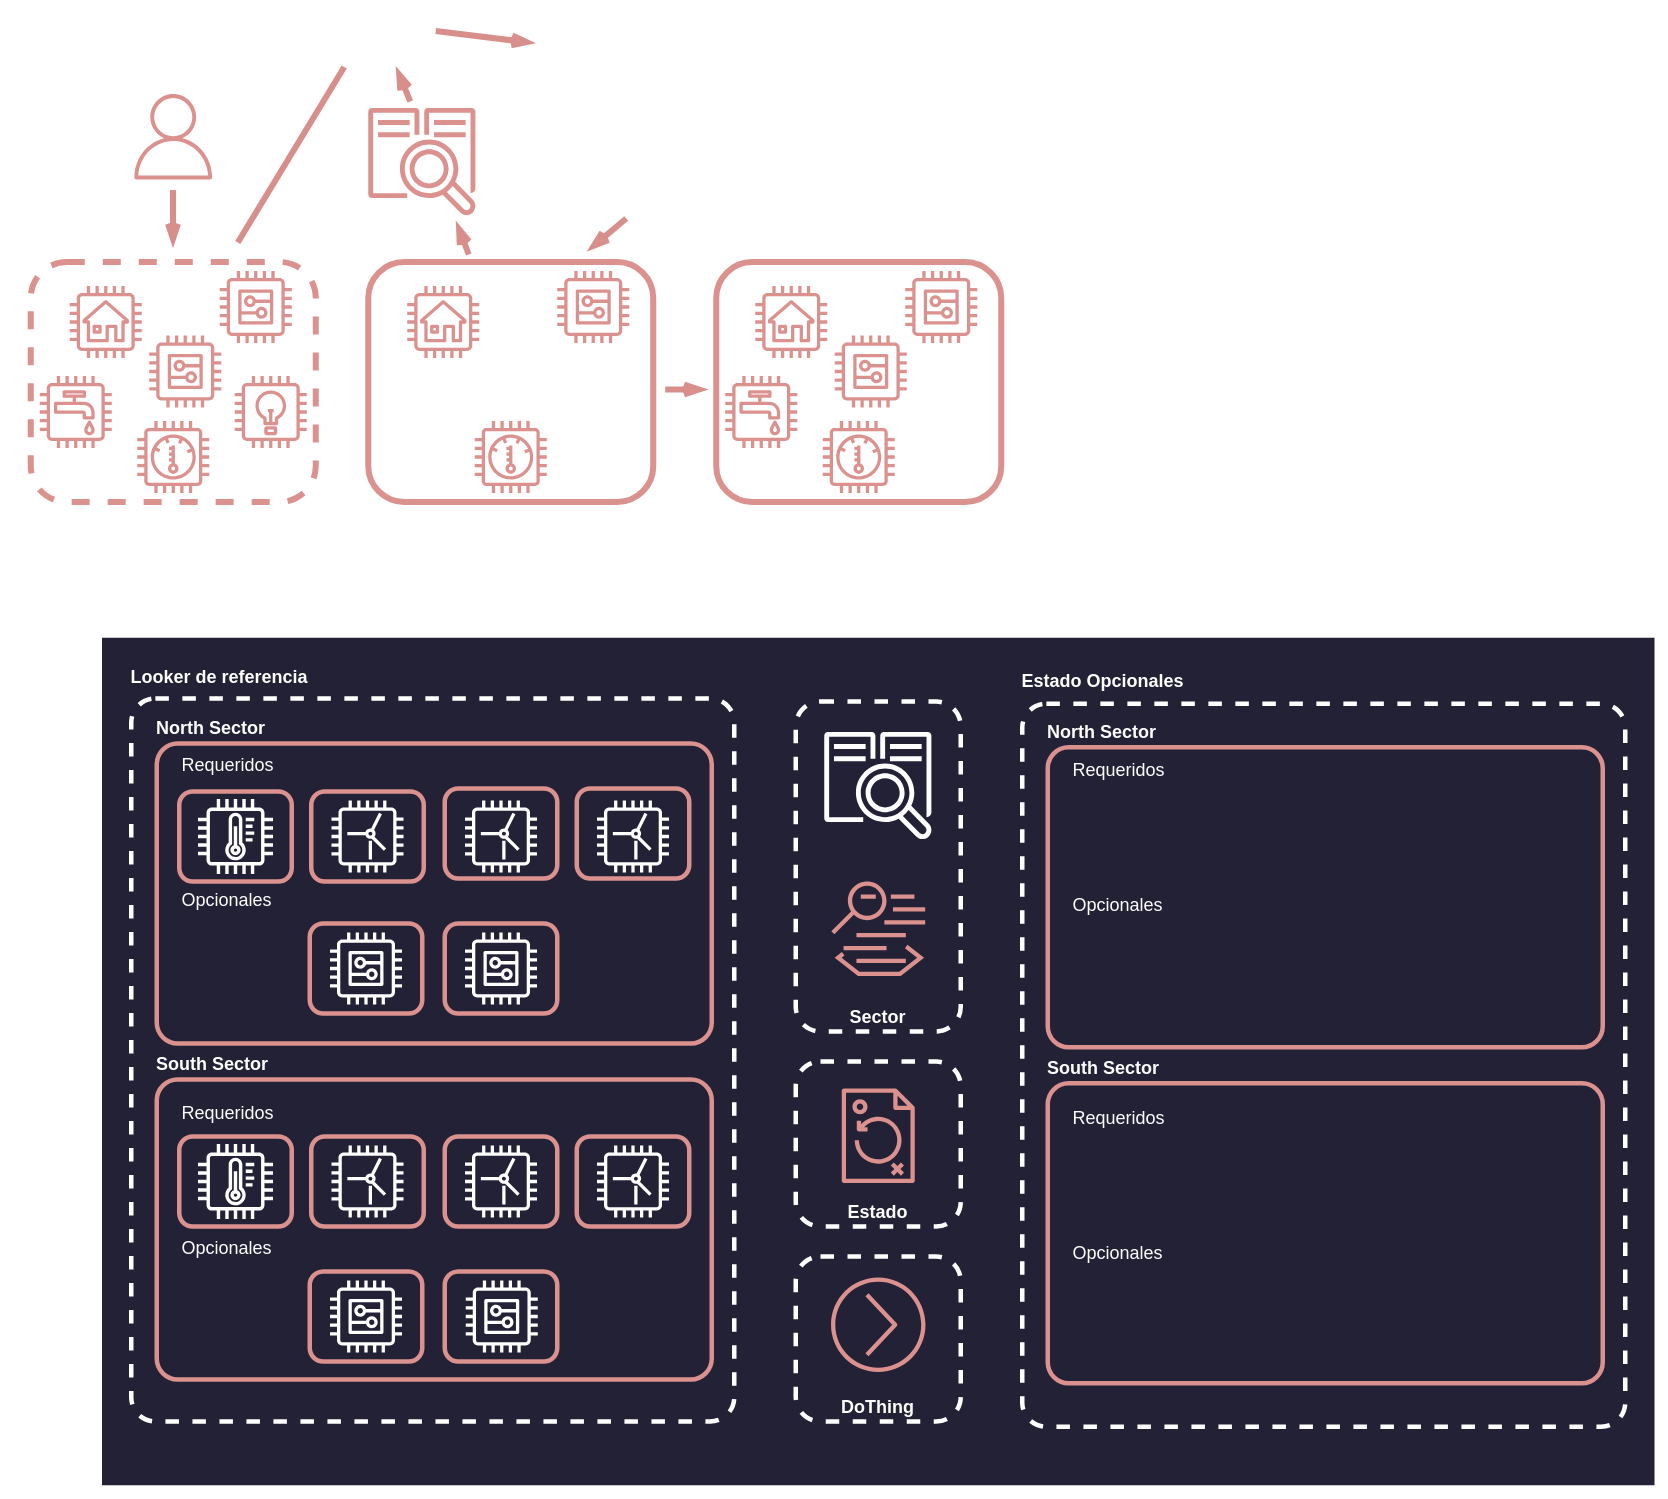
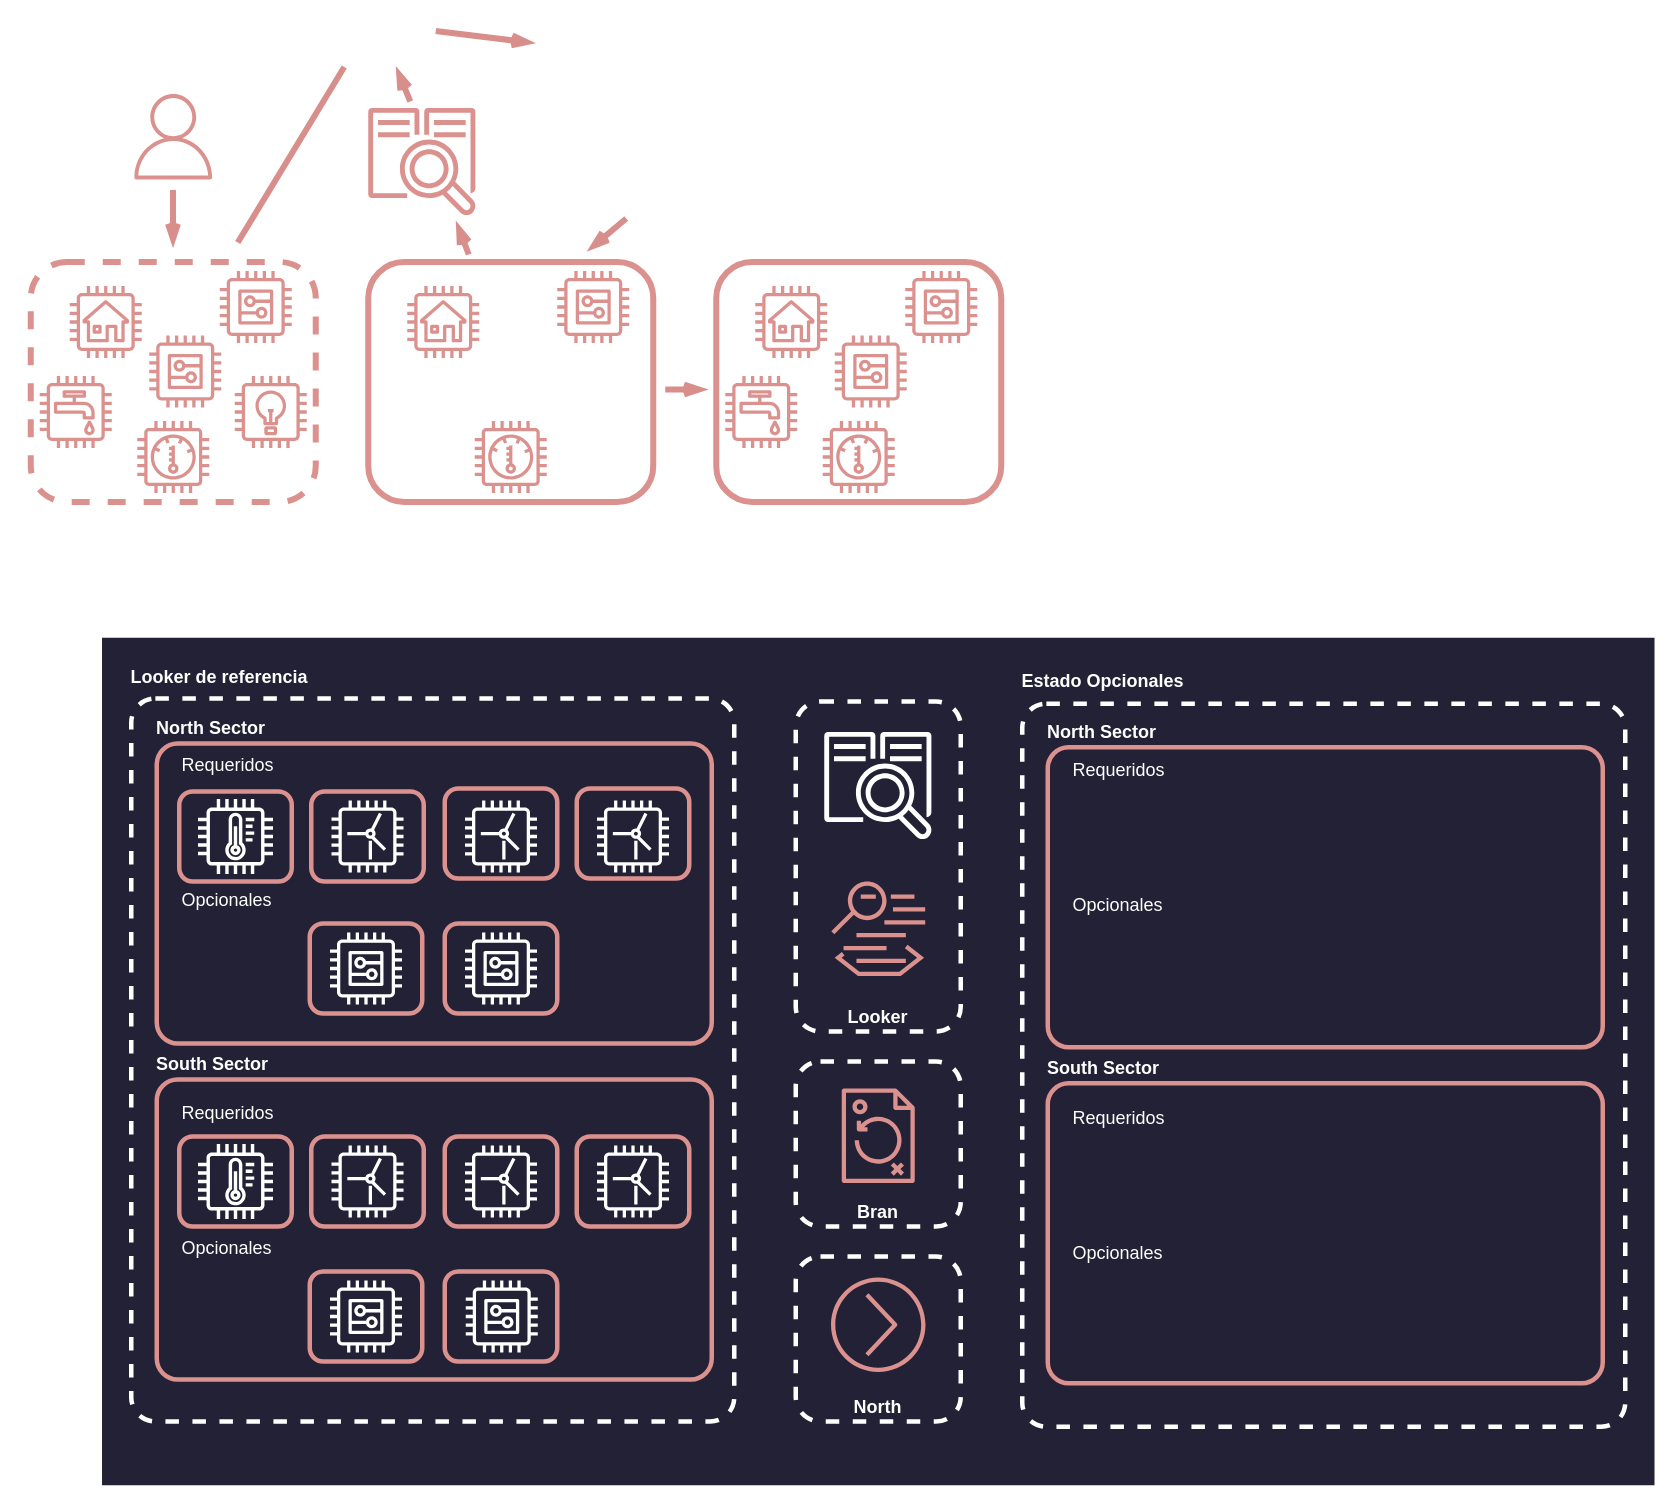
node "Sector": label "Sector" -> "Looker"
node "Estado": label "Estado" -> "Bran"
node "DoThing": label "DoThing" -> "North"
